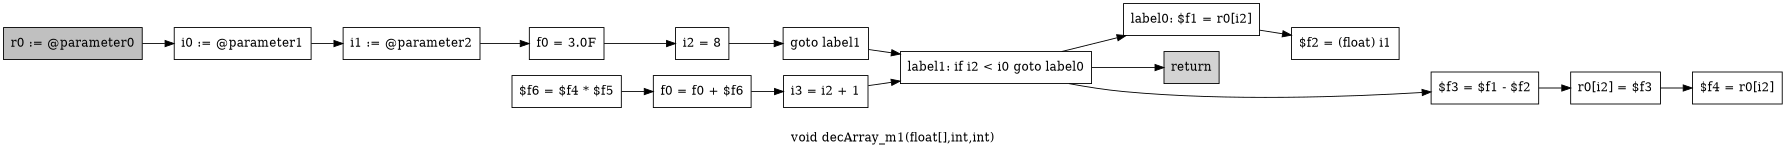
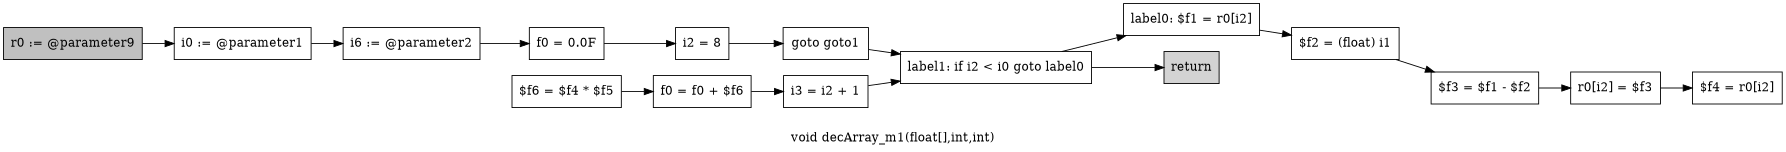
node "r0 := @parameter0": label "r0 := @parameter0" -> "r0 := @parameter9"
node "i1 := @parameter2": label "i1 := @parameter2" -> "i6 := @parameter2"
node "f0 = 3.0F": label "f0 = 3.0F" -> "f0 = 0.0F"
node "goto label1": label "goto label1" -> "goto goto1"
edge "label1: if i2 < i0 goto label0" -> "$f3 = $f1 - $f2": now "$f2 = (float) i1" -> "$f3 = $f1 - $f2"
